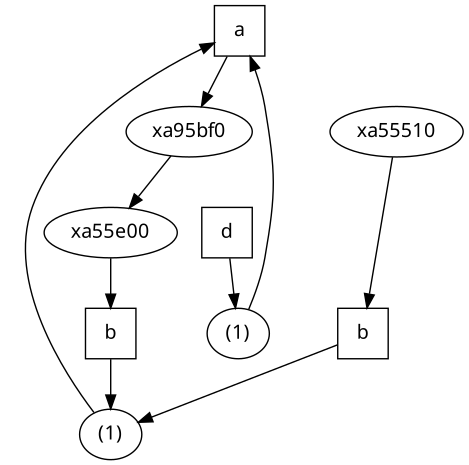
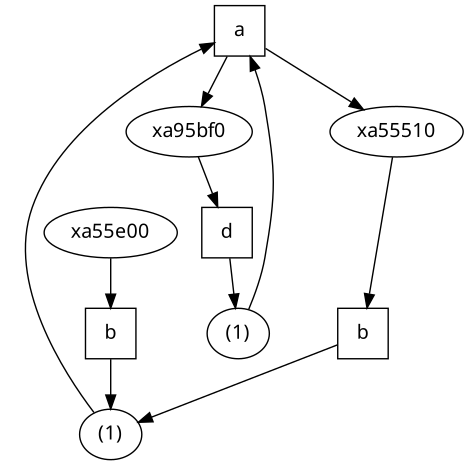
edge "a" -> "xa55510": added
edge "xa95bf0" -> "xa55e00": now "xa95bf0" -> "d"
